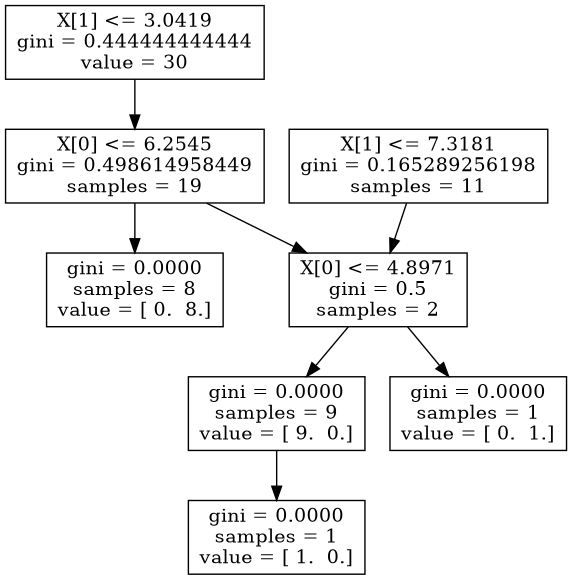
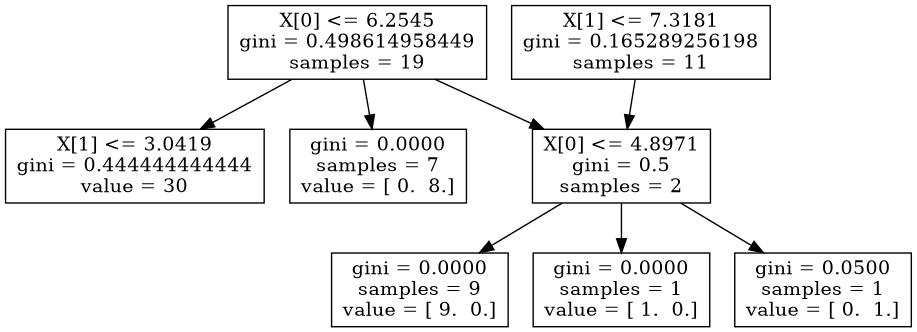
edge "X[1] <= 3.0419 gini = 0.444444444444 value = 30" -> "X[0] <= 6.2545 gini = 0.498614958449 samples = 19": reversed
node "gini = 0.0000 samples = 8 value = [ 0.  8.]": label "gini = 0.0000 samples = 8 value = [ 0.  8.]" -> "gini = 0.0000 samples = 7 value = [ 0.  8.]"
node "gini = 0.0000 samples = 1 value = [ 0.  1.]": label "gini = 0.0000 samples = 1 value = [ 0.  1.]" -> "gini = 0.0500 samples = 1 value = [ 0.  1.]"
edge "gini = 0.0000 samples = 9 value = [ 9.  0.]" -> "gini = 0.0000 samples = 1 value = [ 1.  0.]": now "X[0] <= 4.8971 gini = 0.5 samples = 2" -> "gini = 0.0000 samples = 1 value = [ 1.  0.]"
